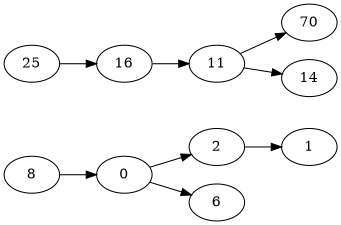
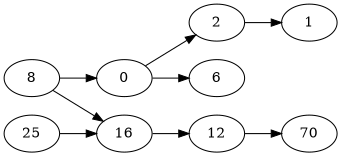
node "11": label "11" -> "12"
node "14": removed
edge "8" -> "16": added
